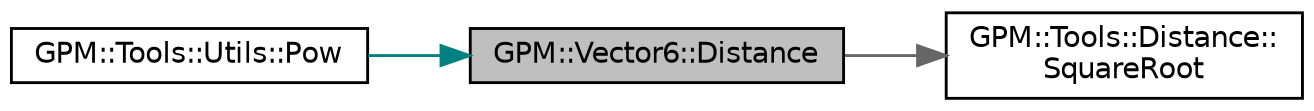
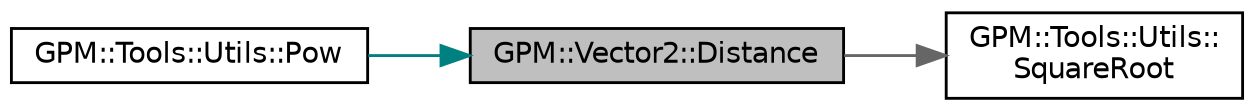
node "GPM::Vector6::Distance": label "GPM::Vector6::Distance" -> "GPM::Vector2::Distance"
node "GPM::Tools::Distance:: SquareRoot": label "GPM::Tools::Distance:: SquareRoot" -> "GPM::Tools::Utils:: SquareRoot"
